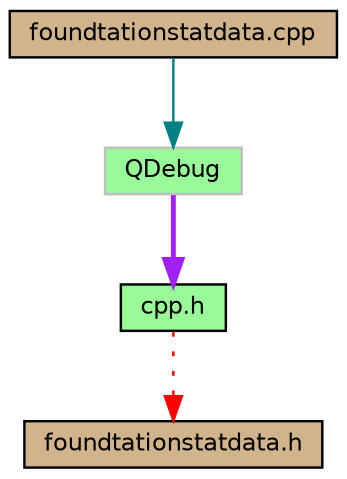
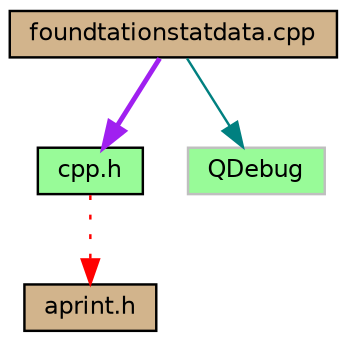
edge "QDebug" -> "cpp.h": now "foundtationstatdata.cpp" -> "cpp.h"
node "foundtationstatdata.h": label "foundtationstatdata.h" -> "aprint.h"
